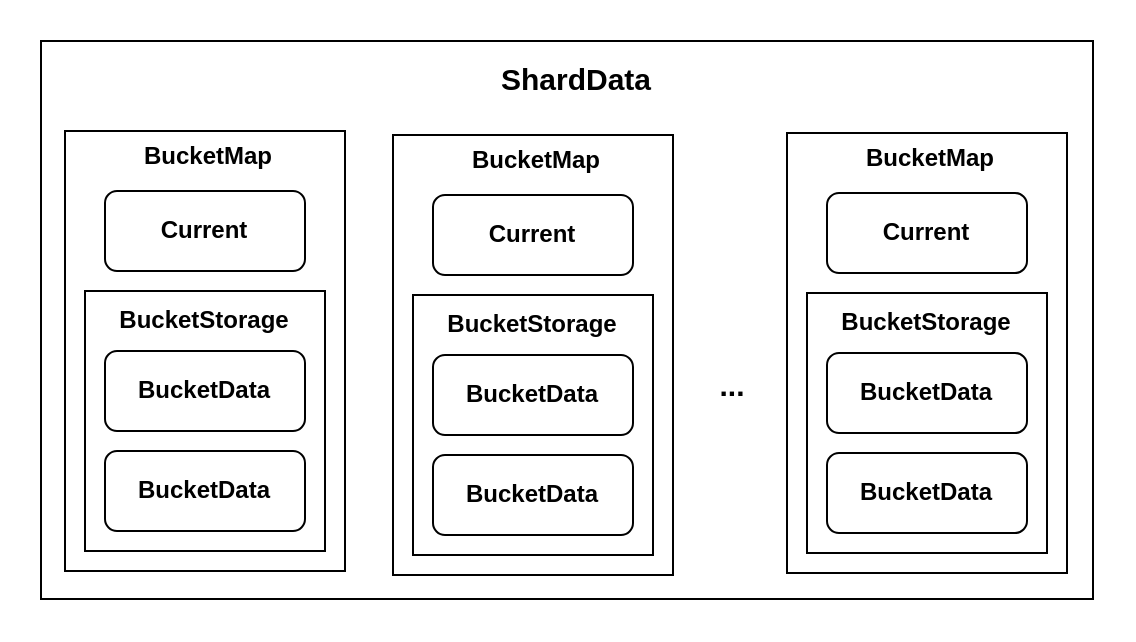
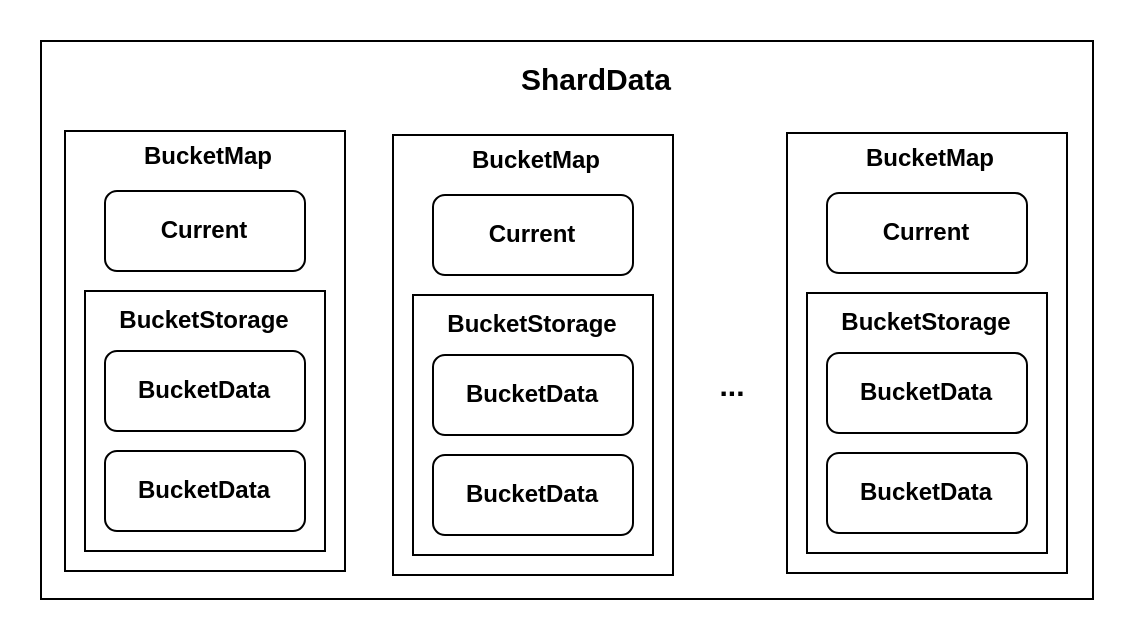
node "ShardData": moved (577, 79) -> (597, 79)
